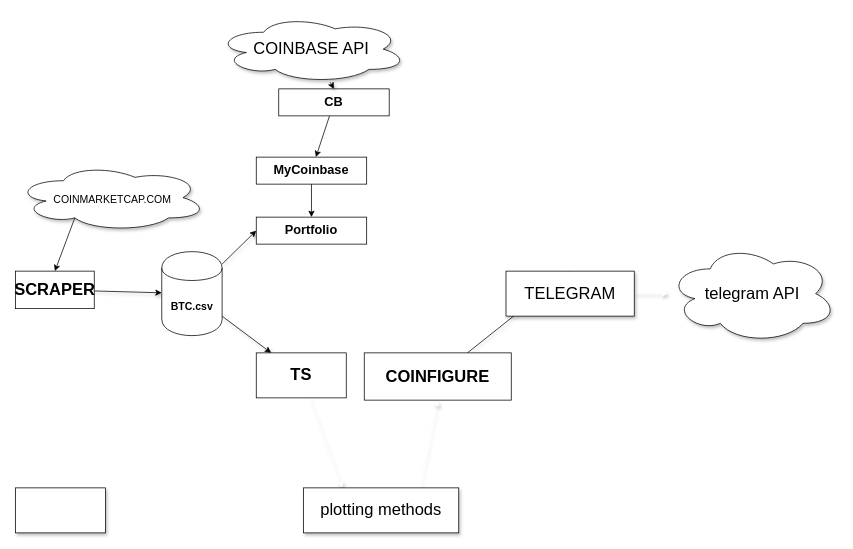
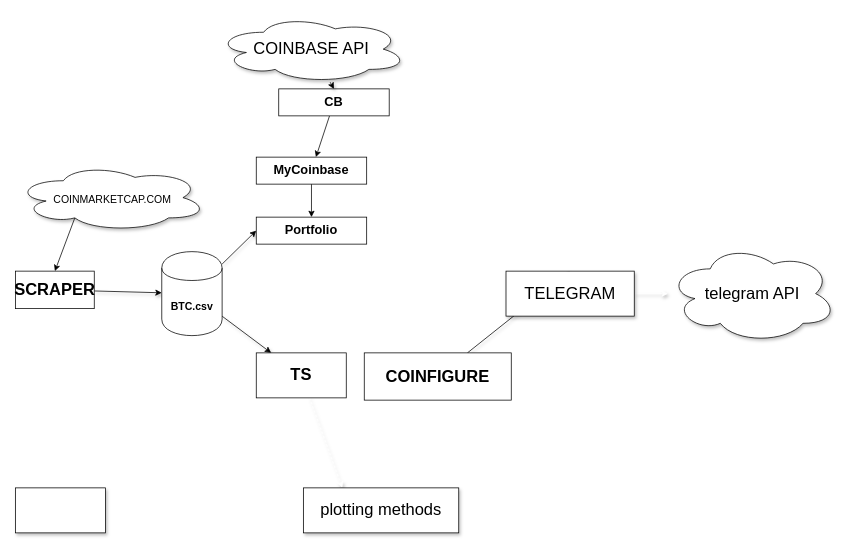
edge "plotting methods" -> "COINFIGURE": removed
